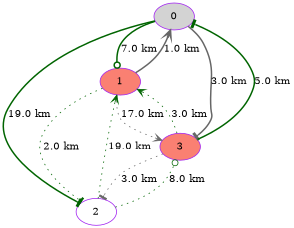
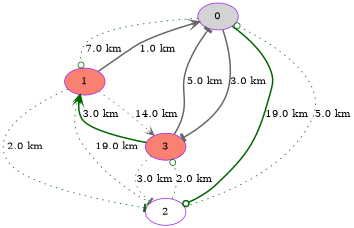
edge "0" -> "1": style bold -> dotted
edge "3" -> "0": color darkgreen -> gray40
edge "0" -> "2": arrowhead tee -> odot
edge "3" -> "1": style dotted -> bold
edge "1" -> "3": label "17.0 km" -> "14.0 km"
edge "2" -> "0": added, label "5.0 km"
edge "2" -> "3": label "8.0 km" -> "2.0 km"
